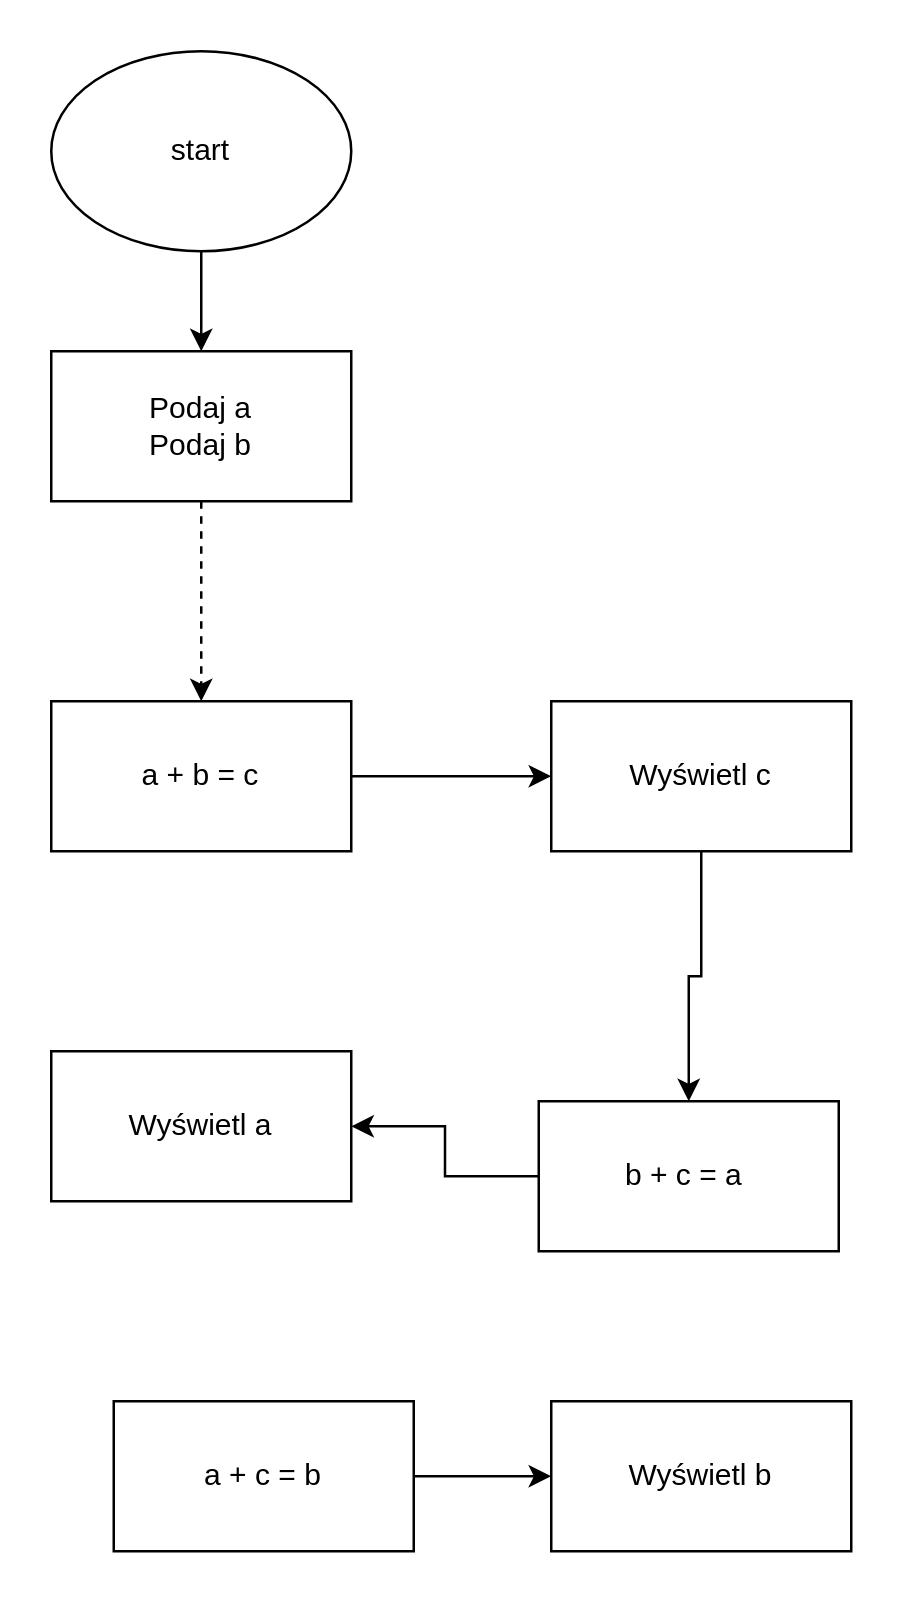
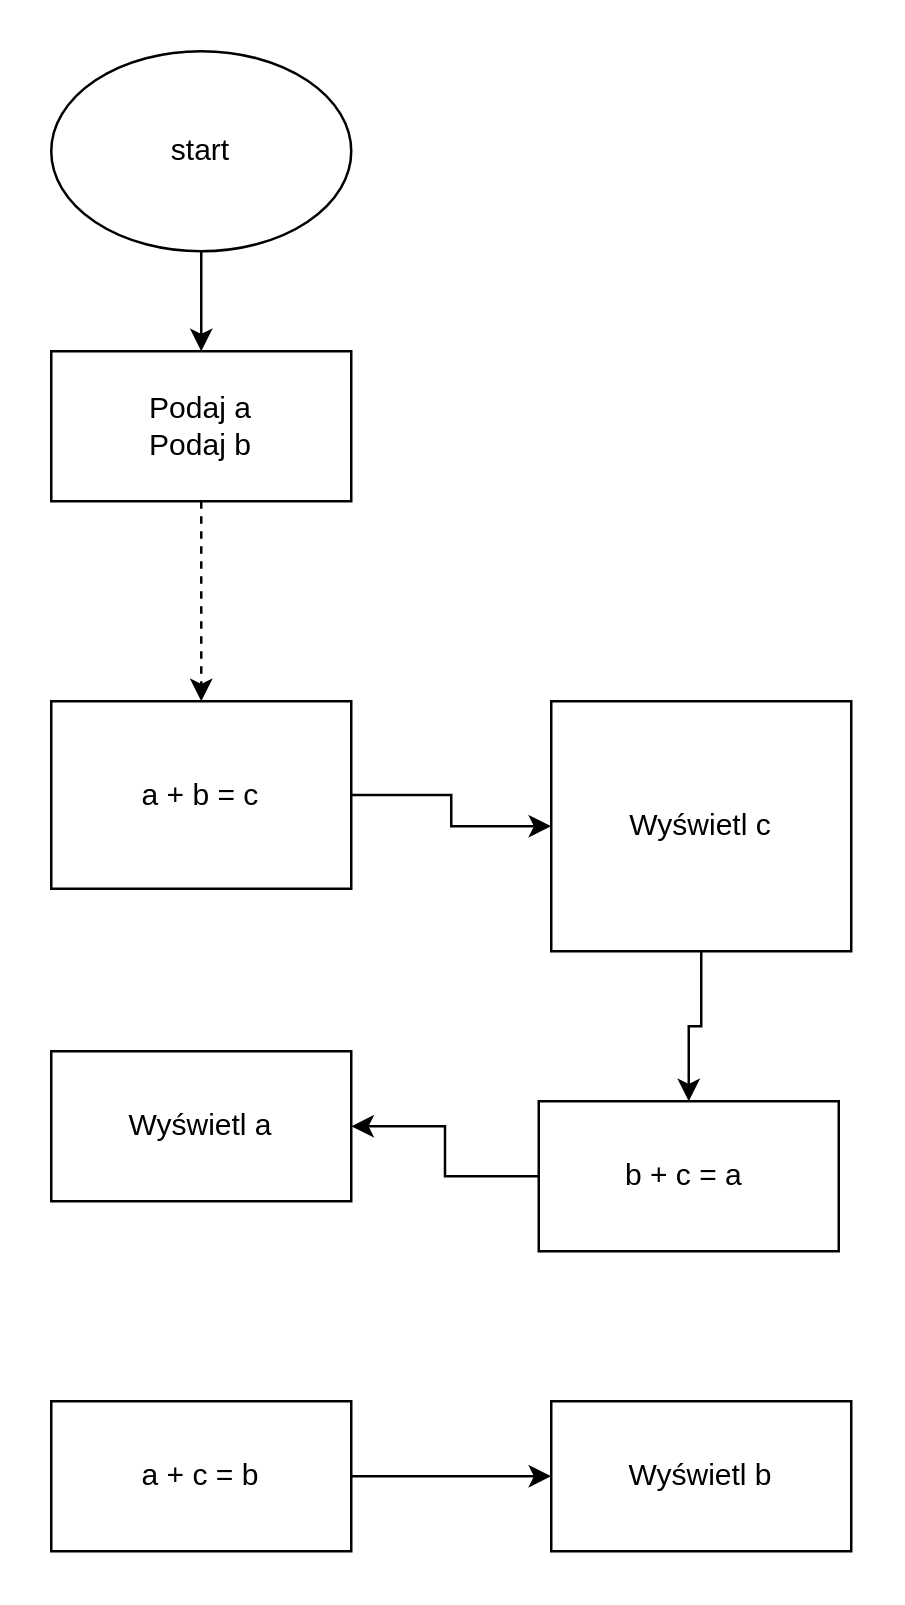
node "a + b = c": size 300x150 -> 300x188
node "Wyświetl c": size 300x150 -> 300x250
node "a + c = b": moved (264, 1476) -> (201, 1476)
